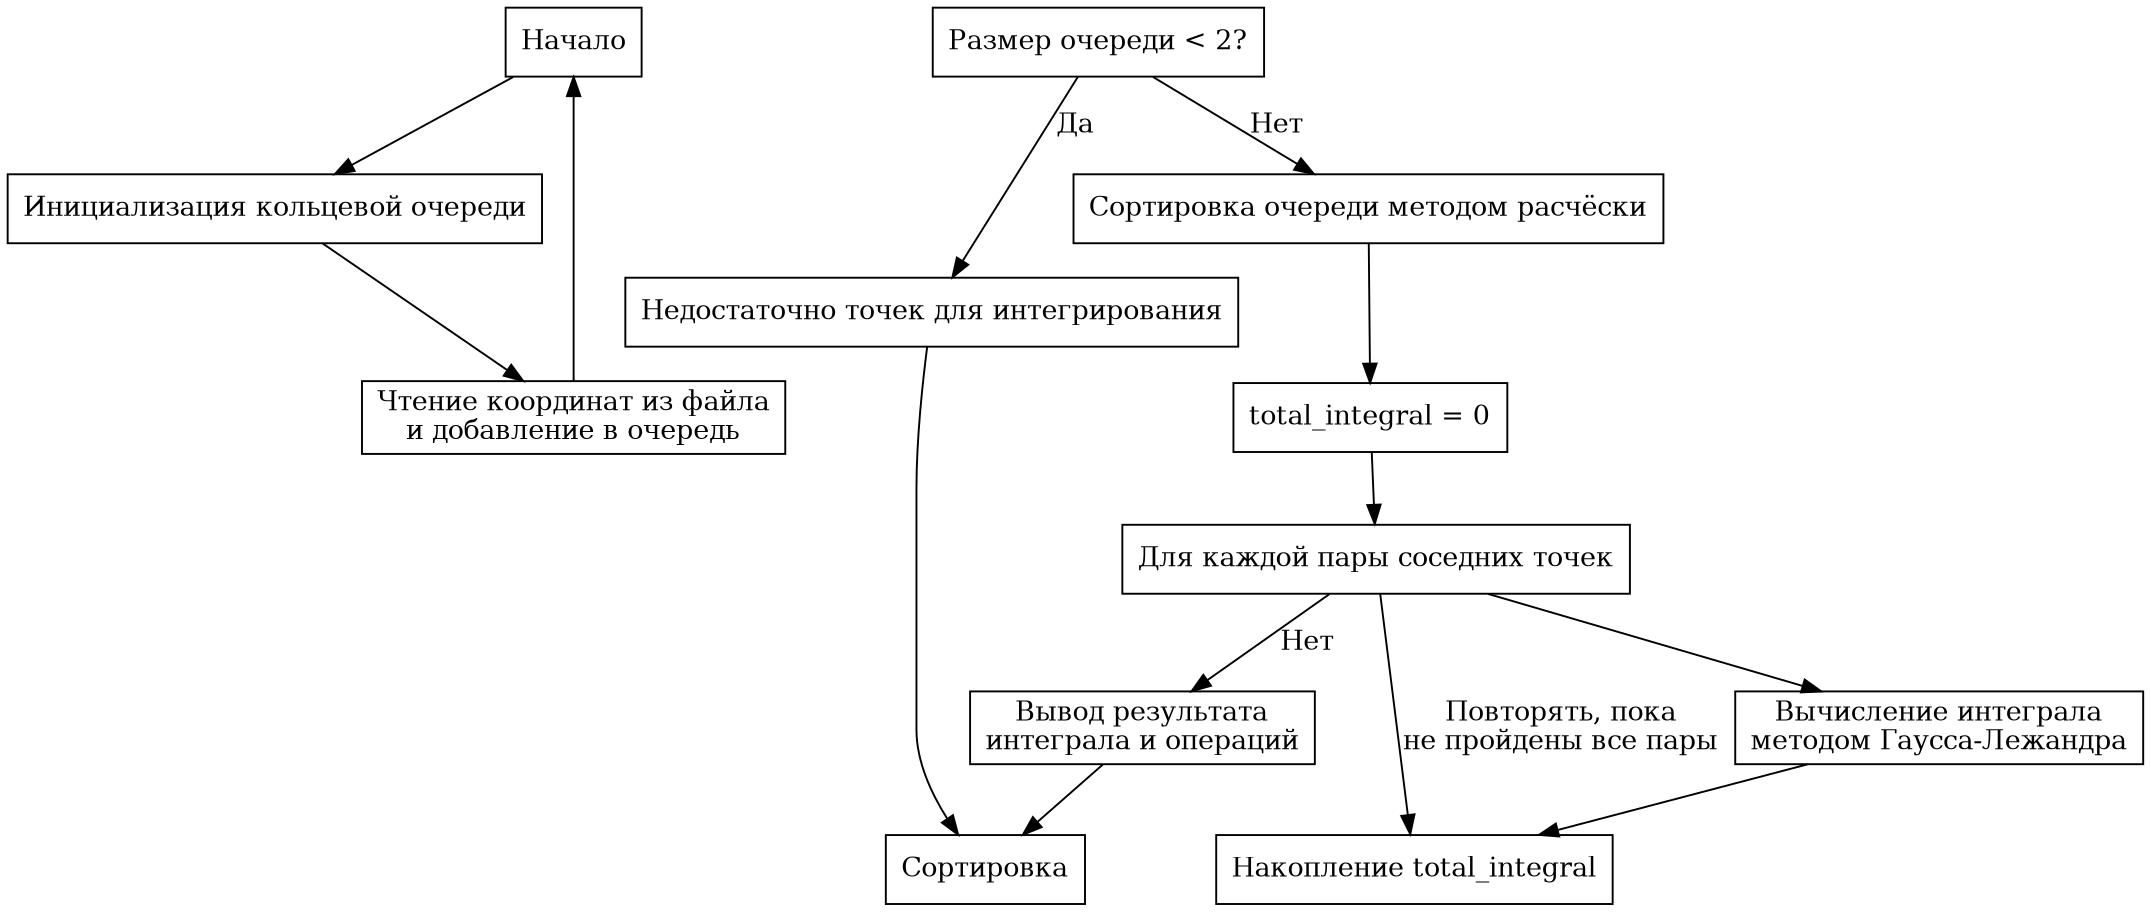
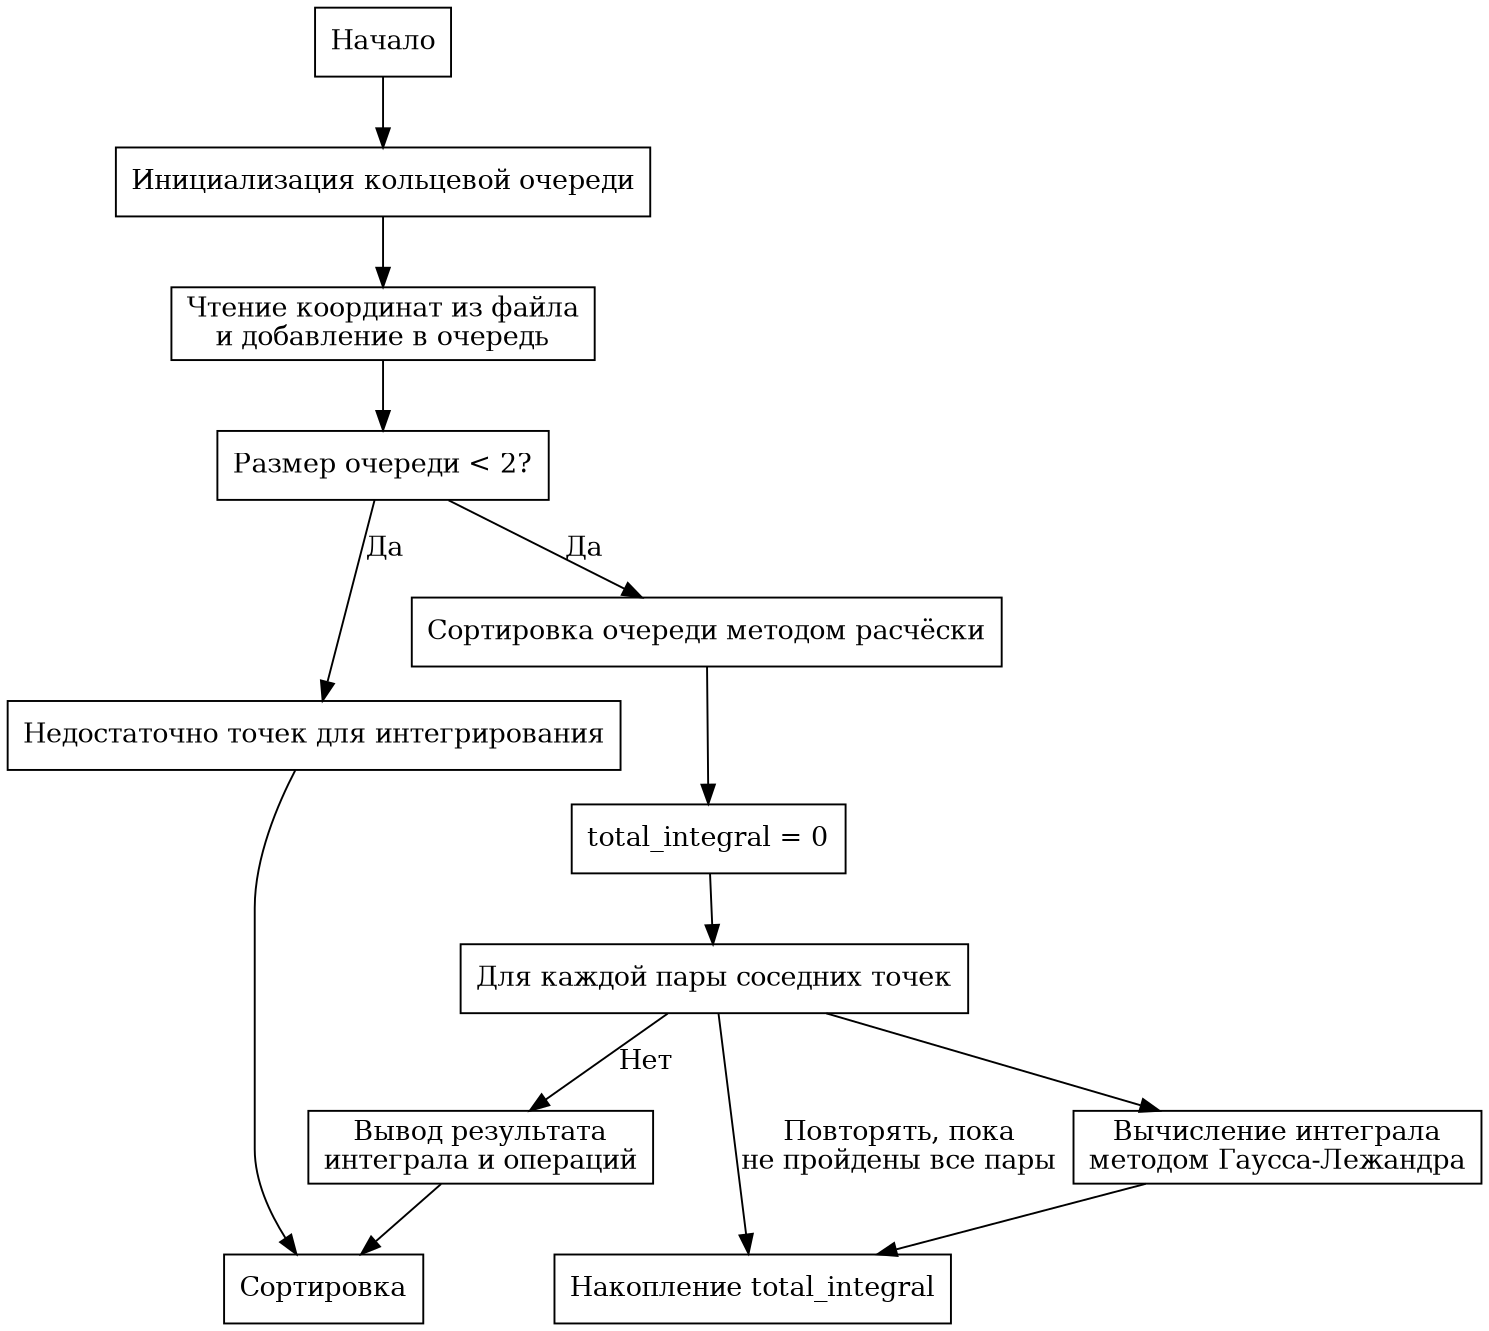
edge "Размер очереди < 2?" -> "Сортировка очереди методом расчёски": label "Нет" -> "Да"
edge "Чтение координат из файла и добавление в очередь" -> "Начало": now "Чтение координат из файла и добавление в очередь" -> "Размер очереди < 2?"
